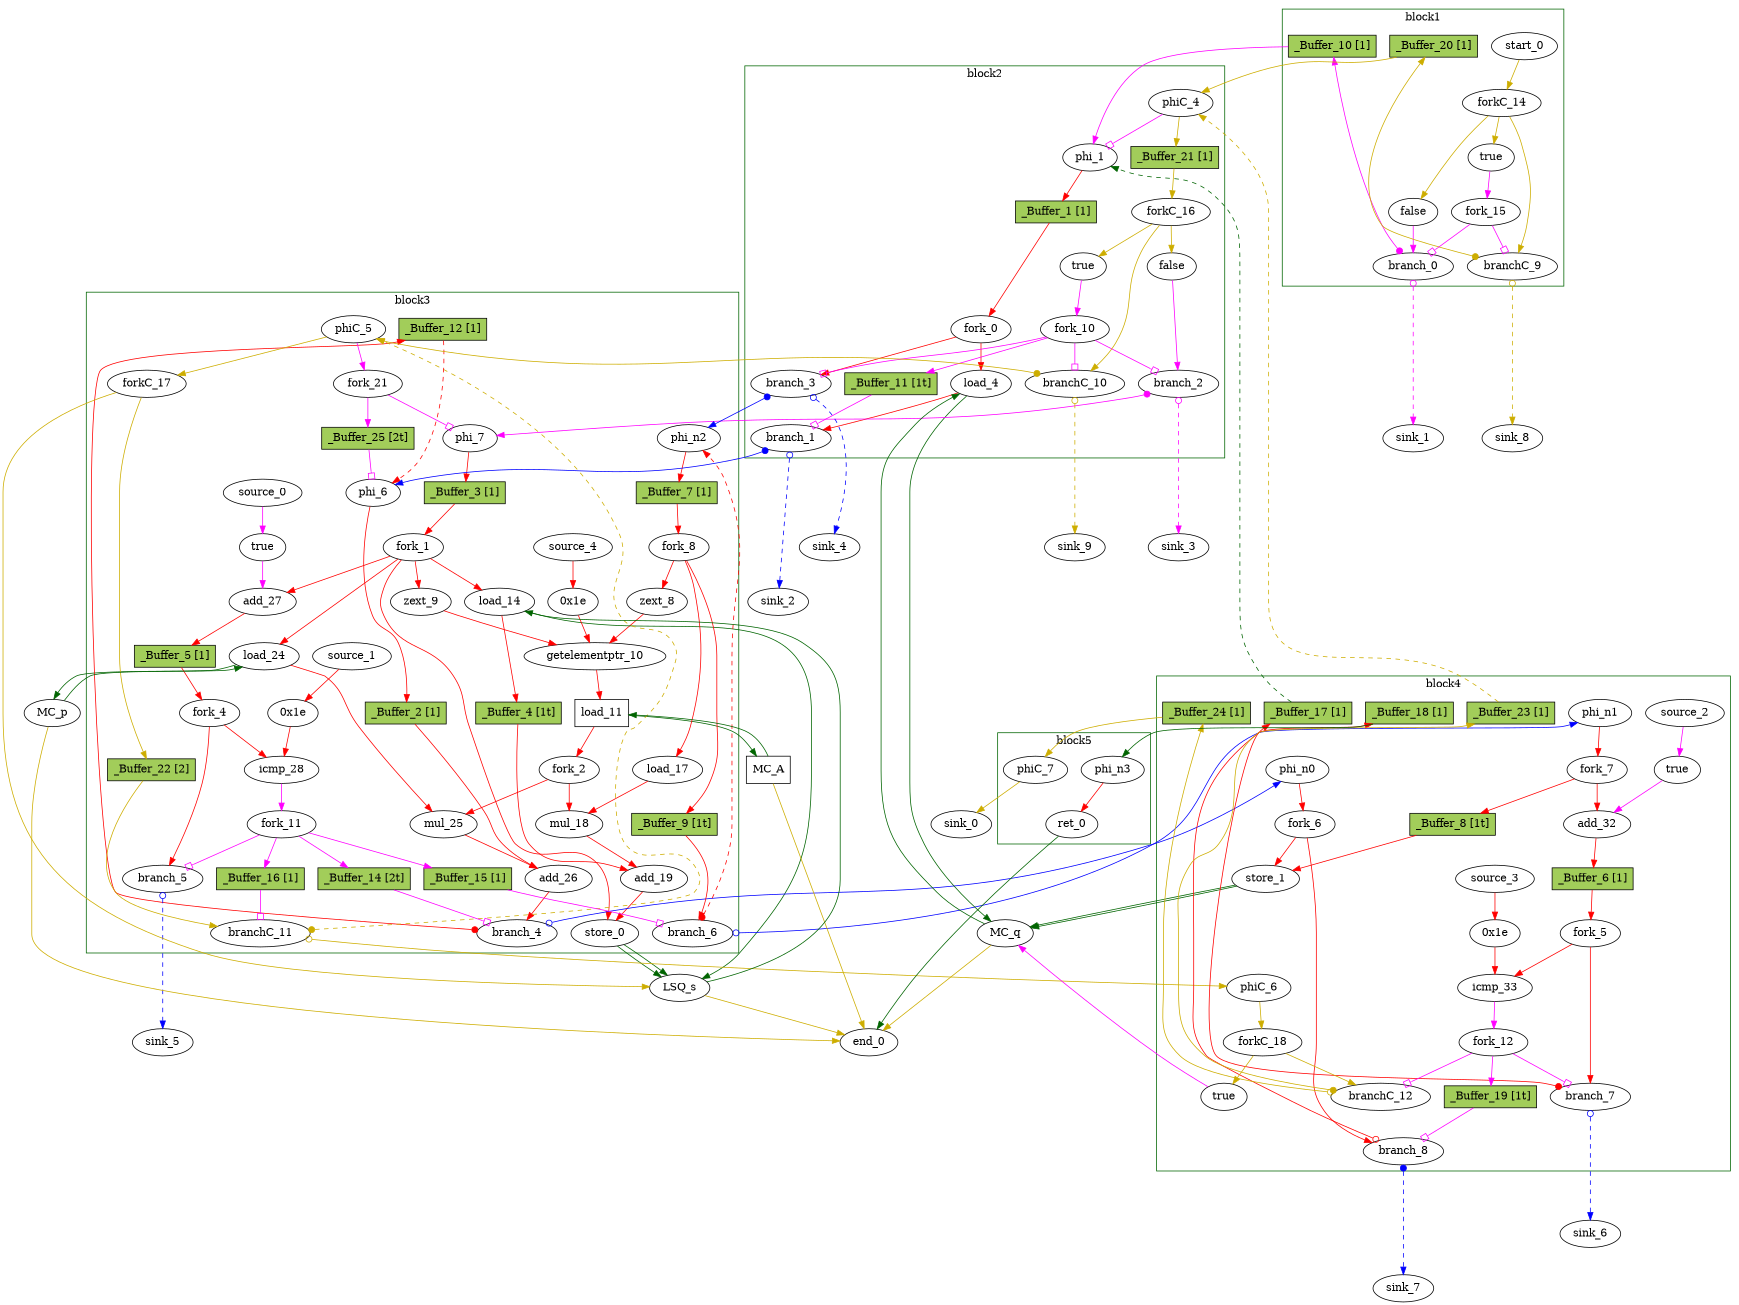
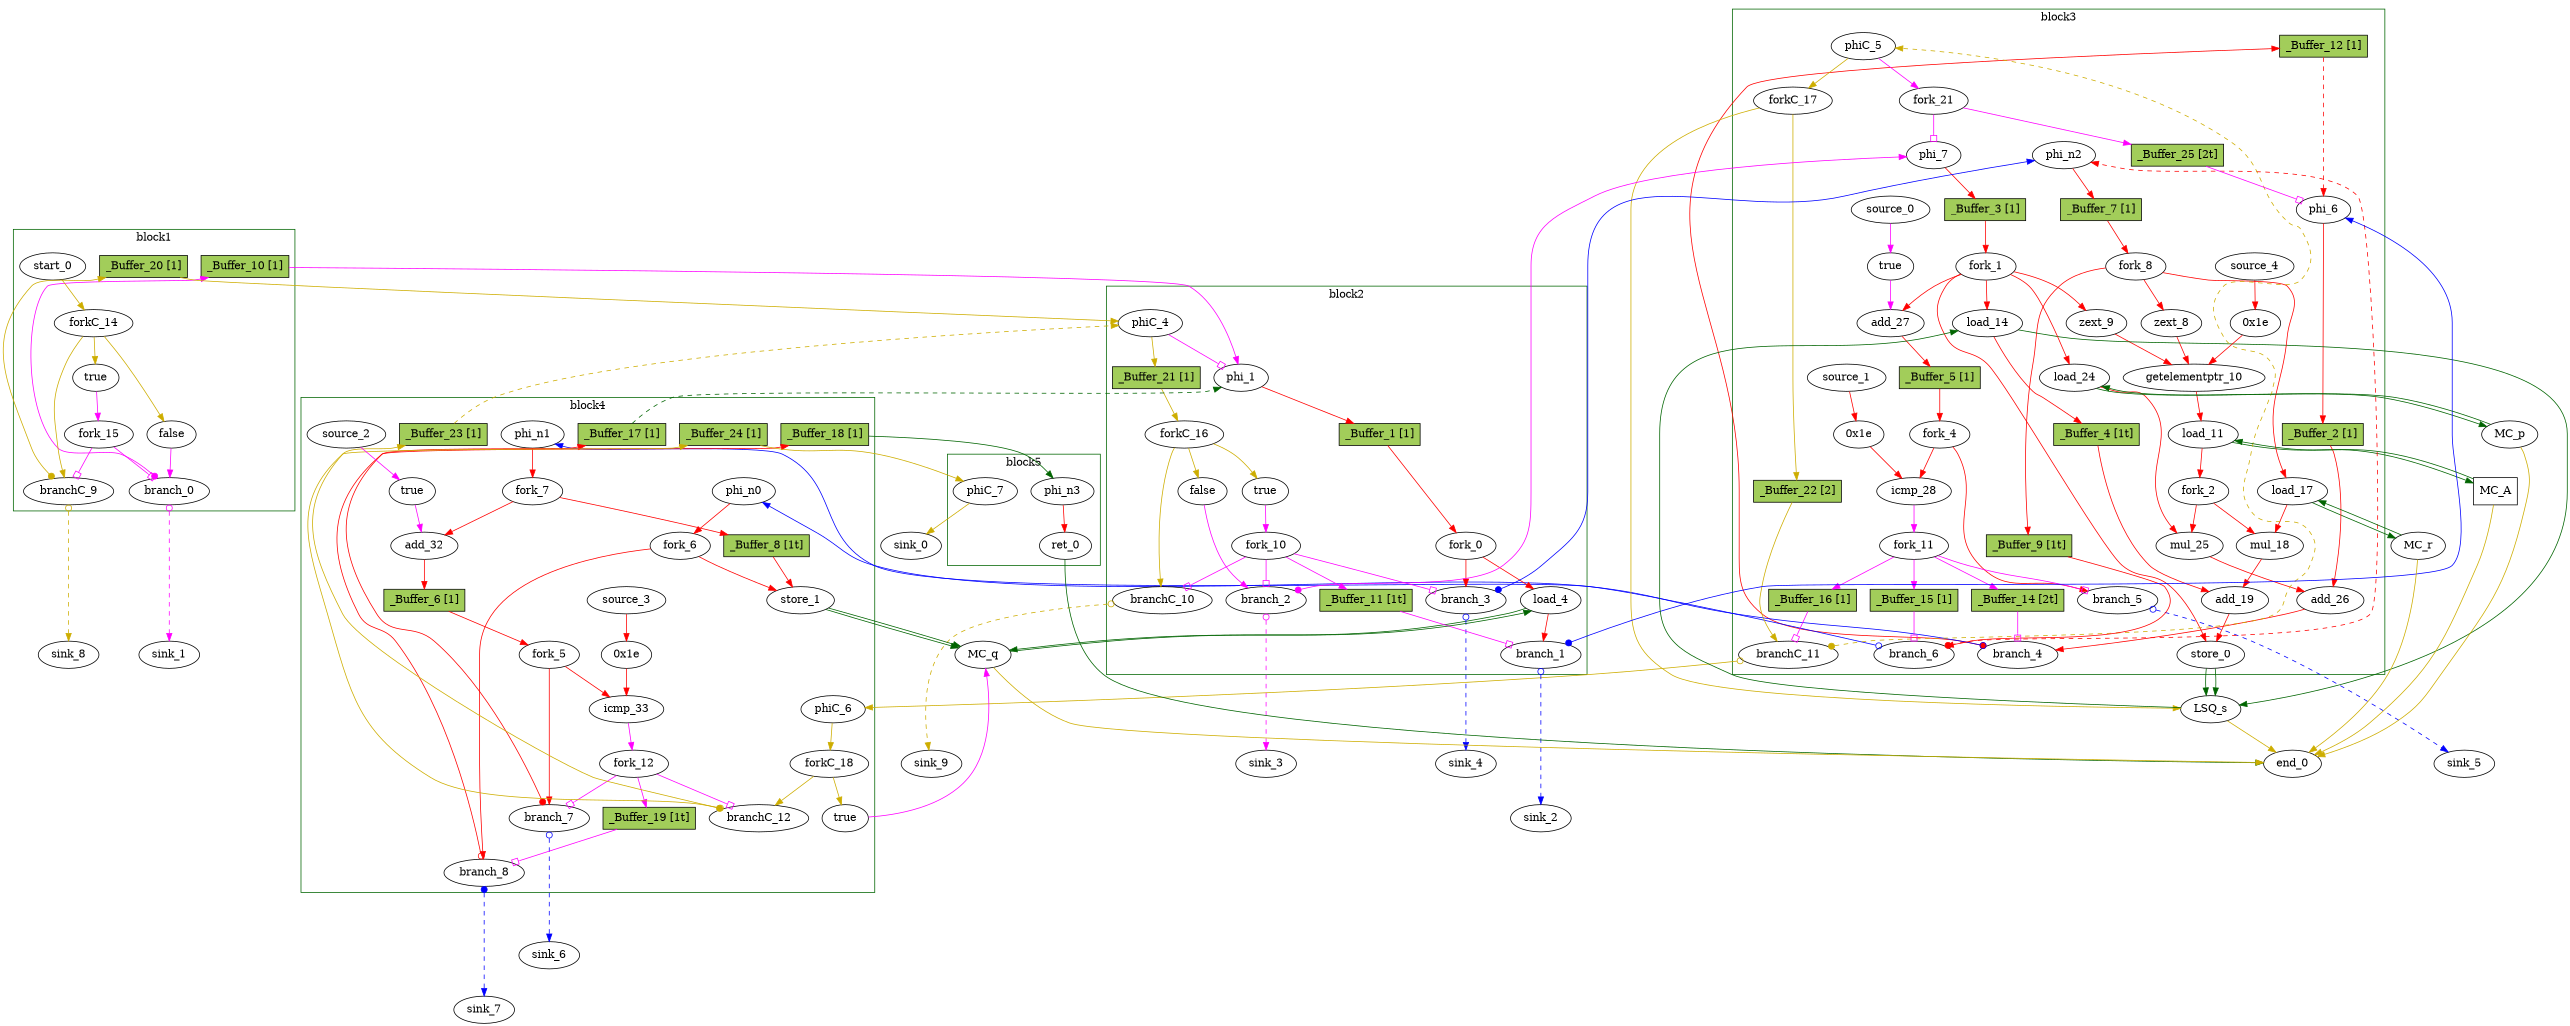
edge "phiC_5" -- "branchC_10": removed
node "MC_r": added
node "load_11": shape box -> ellipse
